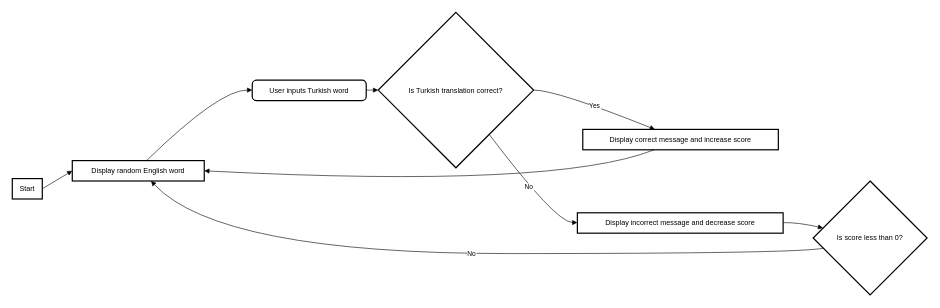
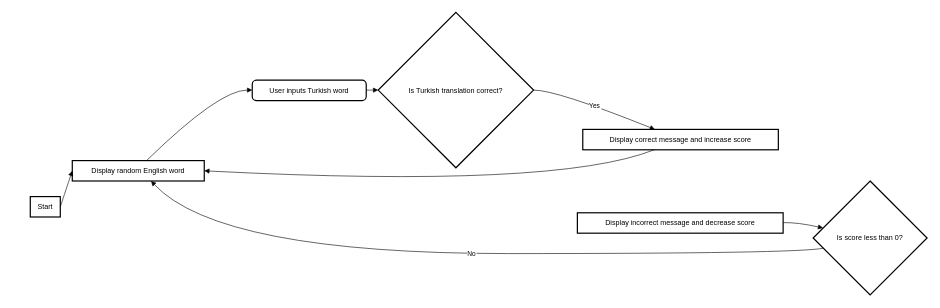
edge "Is Turkish translation correct?" -> "Display incorrect message and decrease score": removed, label "No"
node "Start": moved (27, 189) -> (45, 207)
